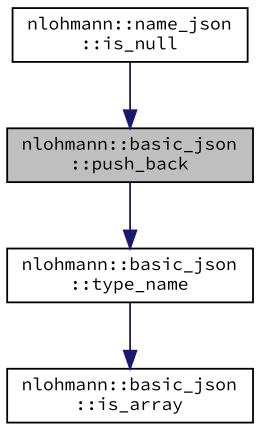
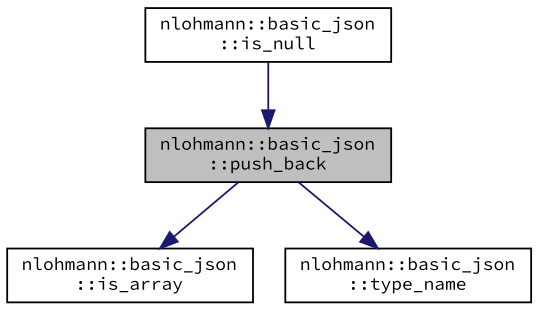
node "nlohmann::name_json ::is_null": label "nlohmann::name_json ::is_null" -> "nlohmann::basic_json ::is_null"
edge "nlohmann::basic_json ::type_name" -> "nlohmann::basic_json ::is_array": now "nlohmann::basic_json ::push_back" -> "nlohmann::basic_json ::is_array"
